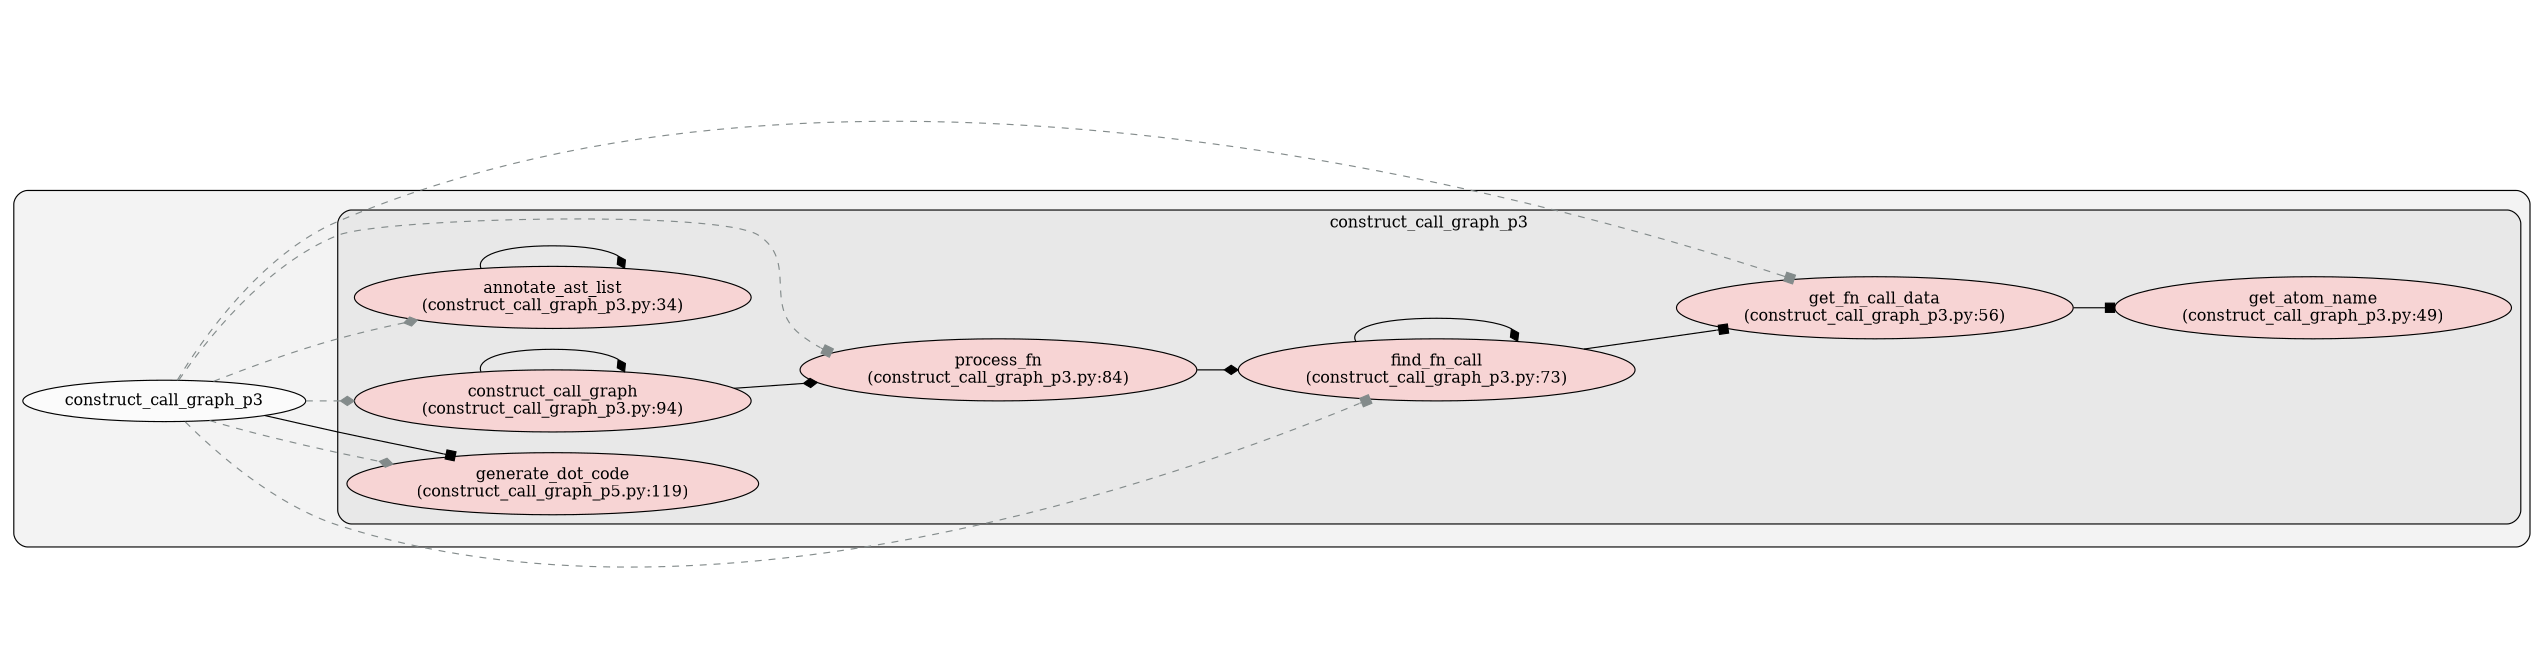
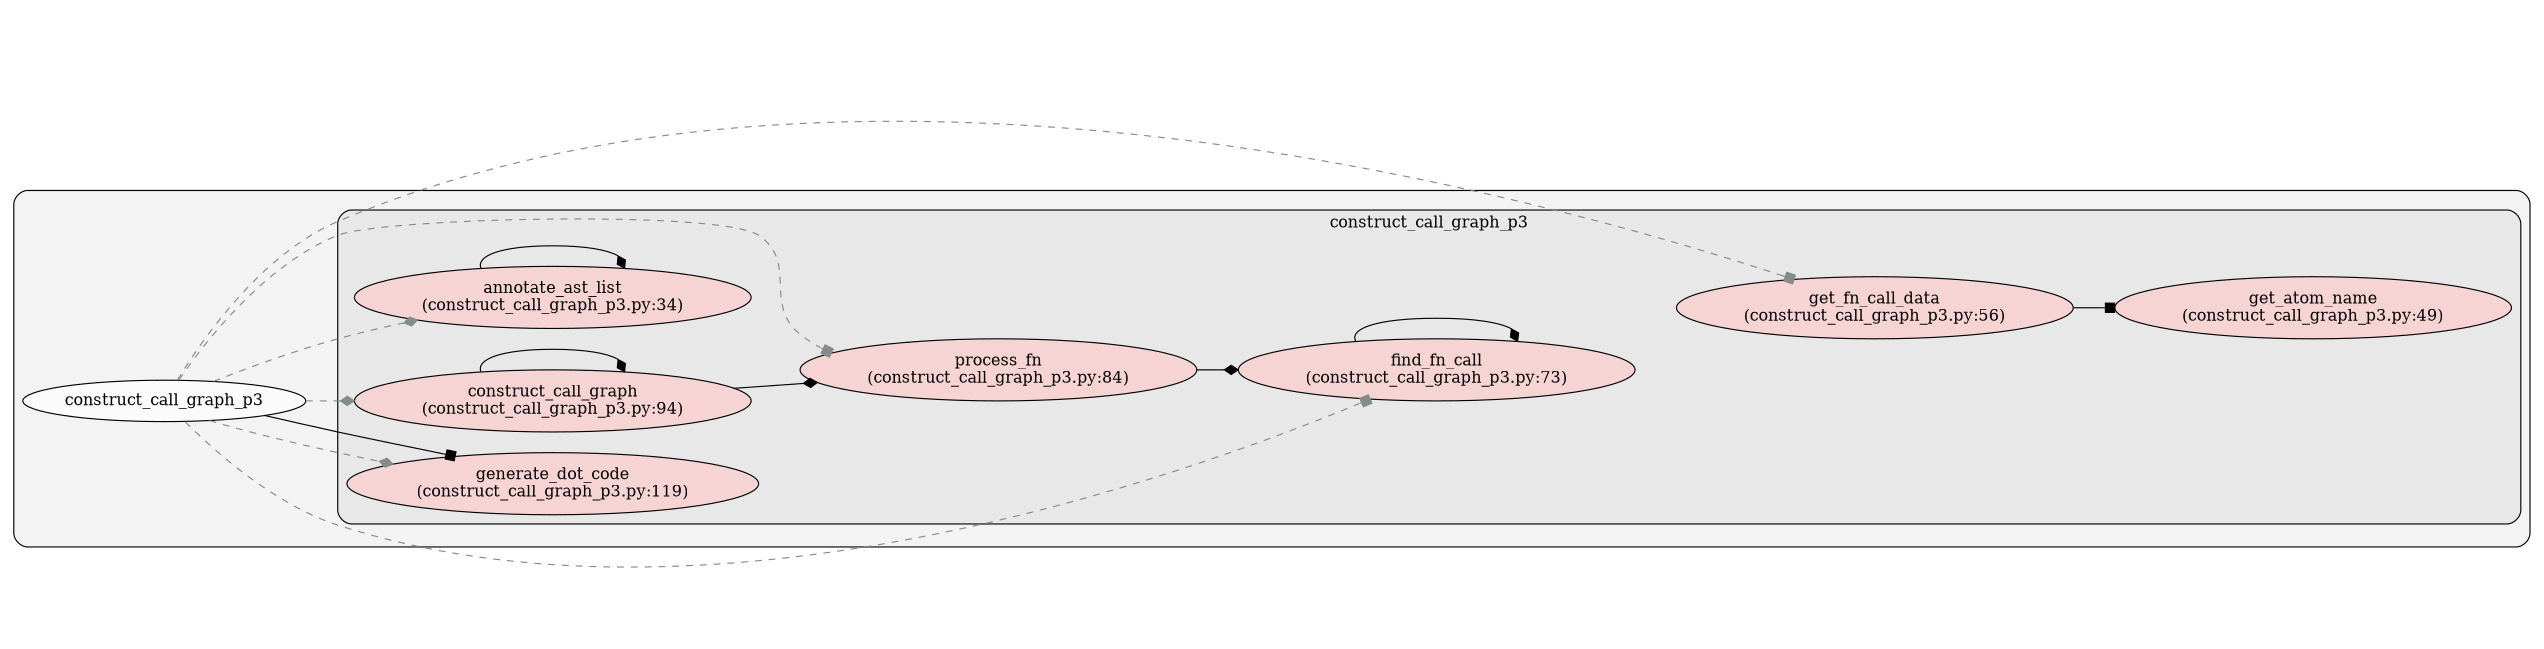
edge "find_fn_call (construct_call_graph_p3.py:73)" -> "get_fn_call_data (construct_call_graph_p3.py:56)": removed
node "generate_dot_code (construct_call_graph_p5.py:119)": label "generate_dot_code (construct_call_graph_p5.py:119)" -> "generate_dot_code (construct_call_graph_p3.py:119)"
